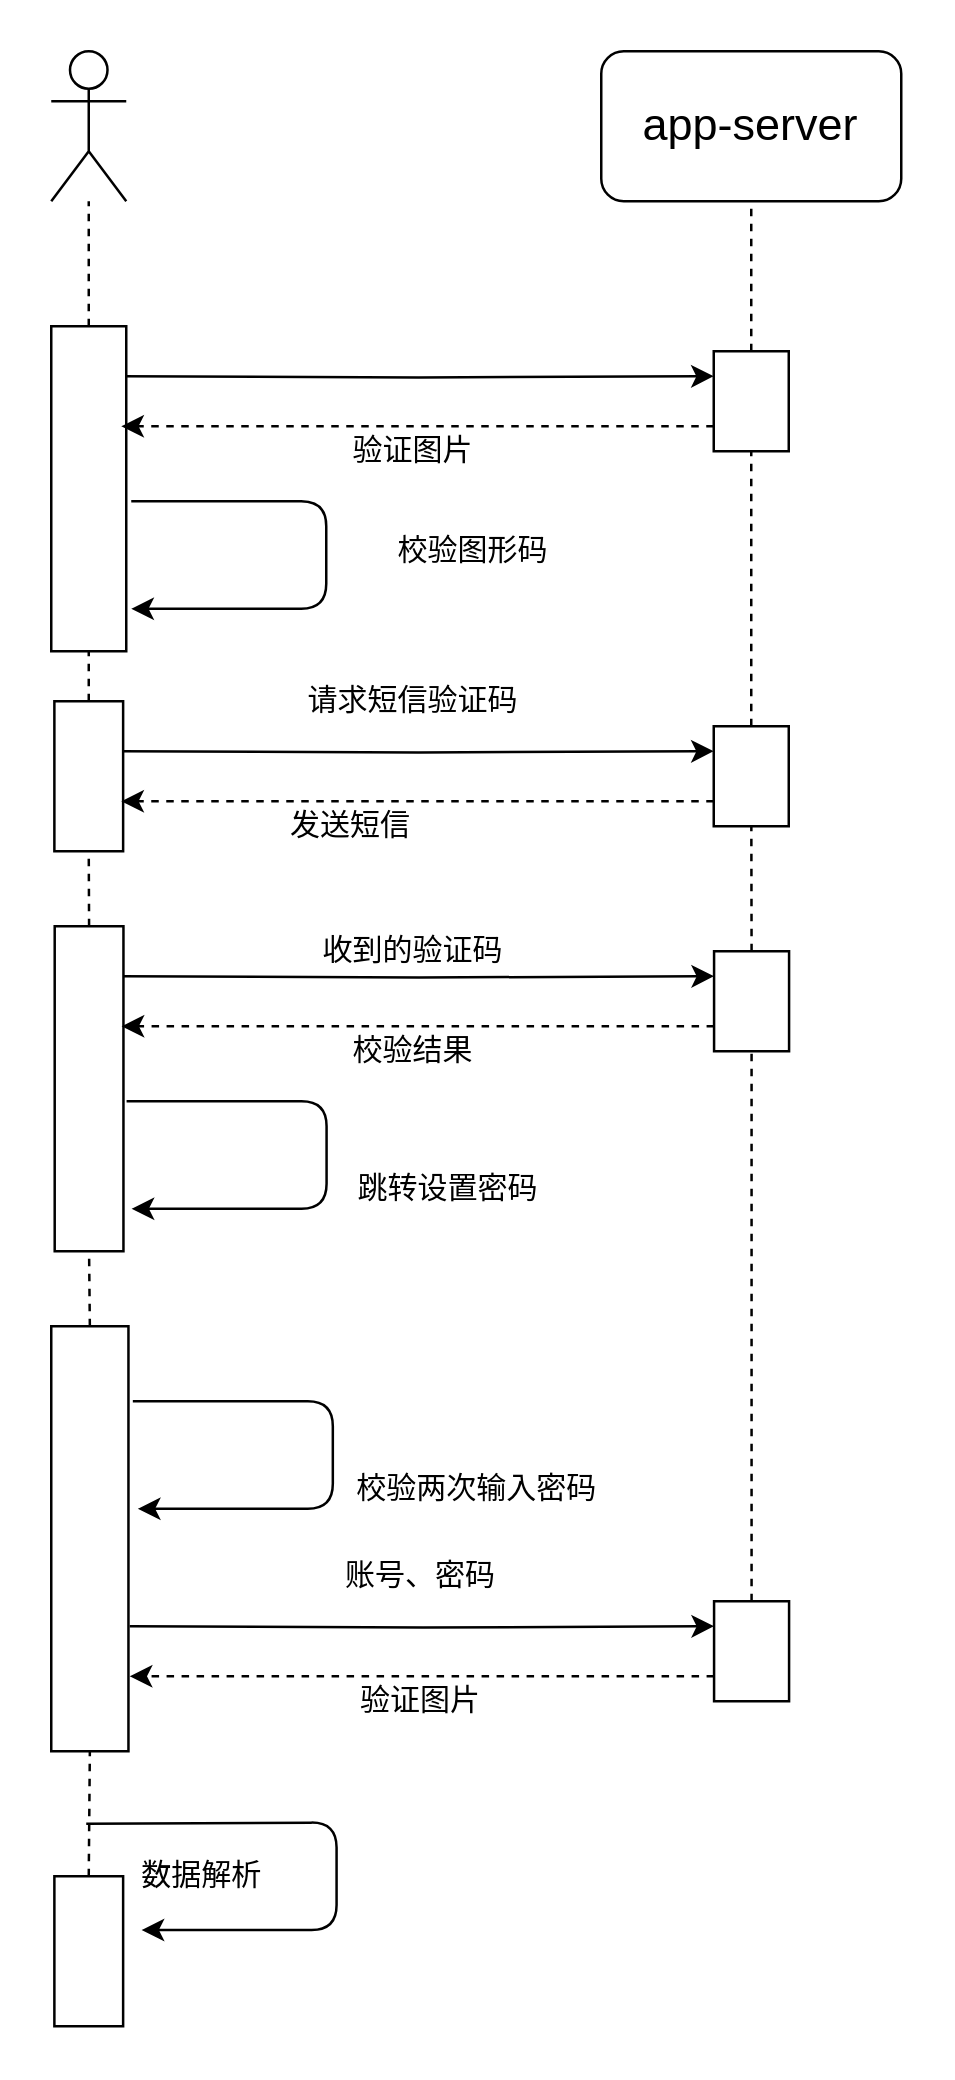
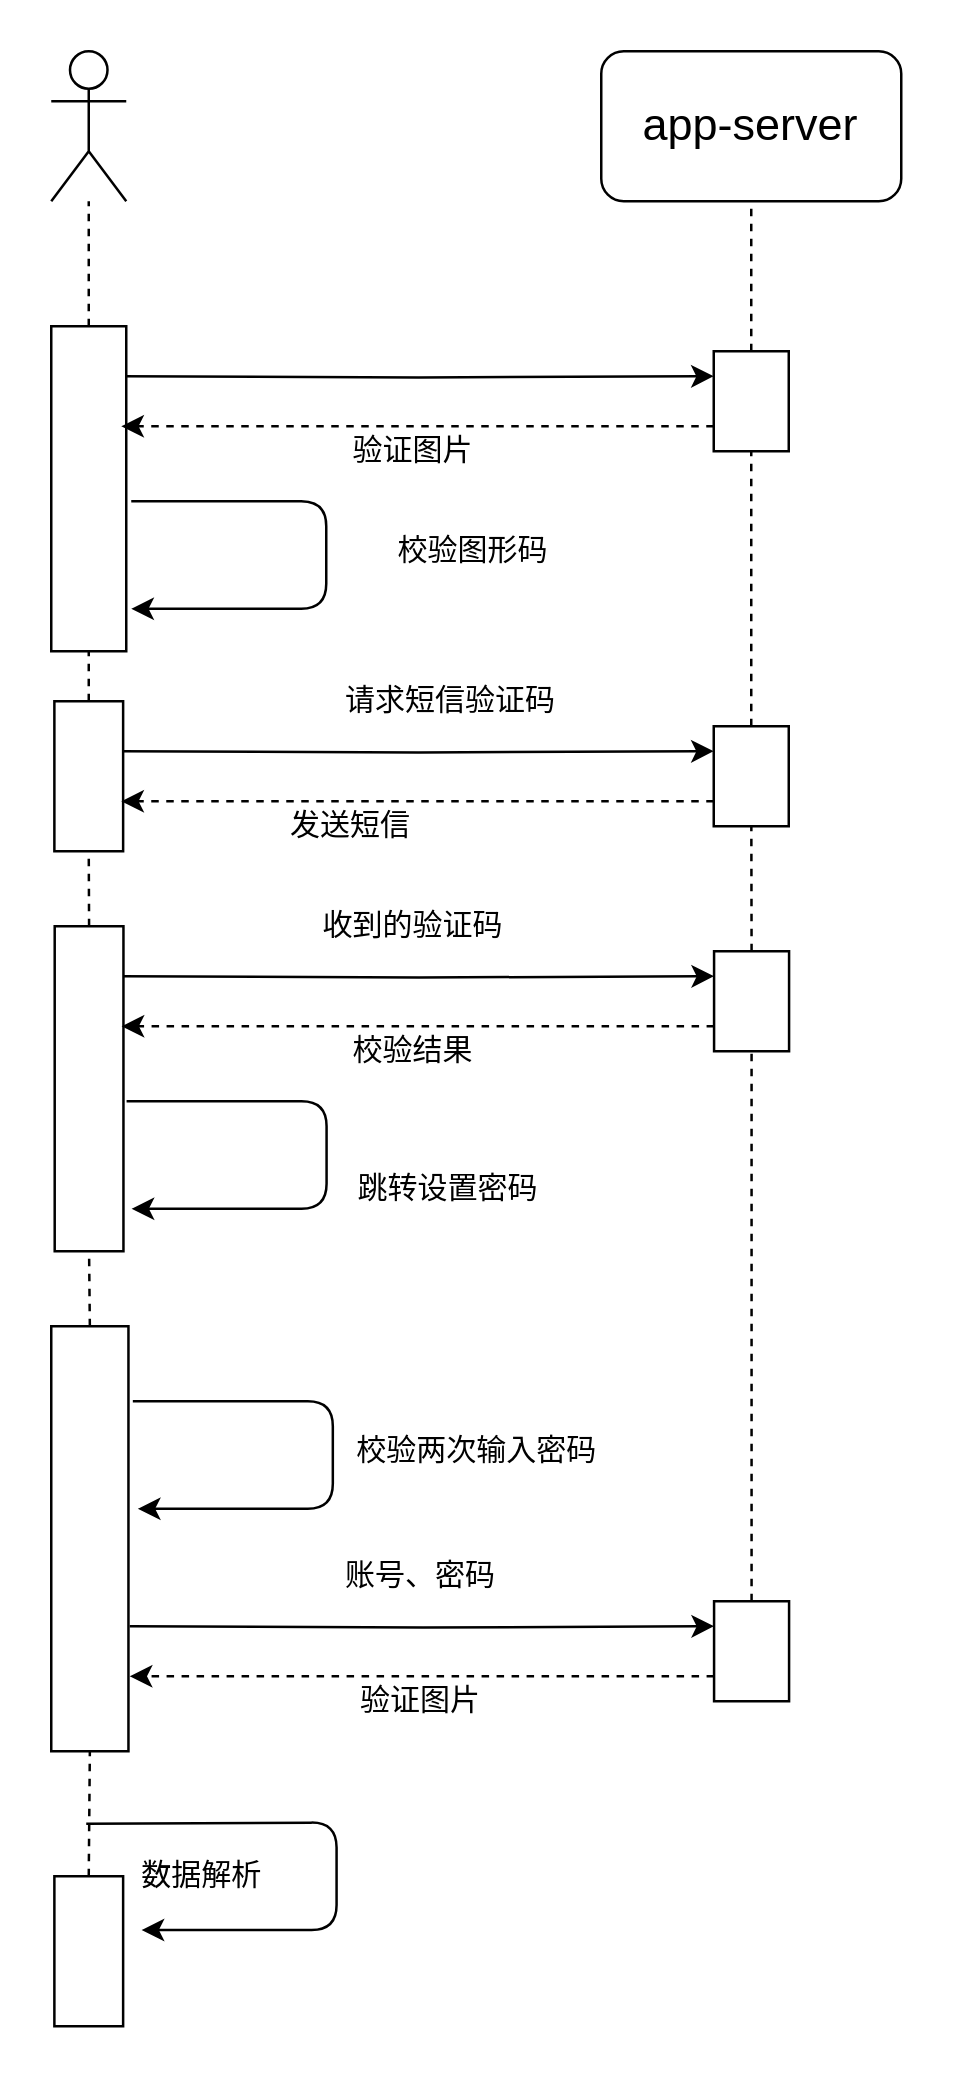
node "请求短信验证码": moved (414, 701) -> (451, 701)
node "收到的验证码": moved (414, 951) -> (414, 926)
node "校验两次输入密码": moved (478, 1489) -> (478, 1451)
